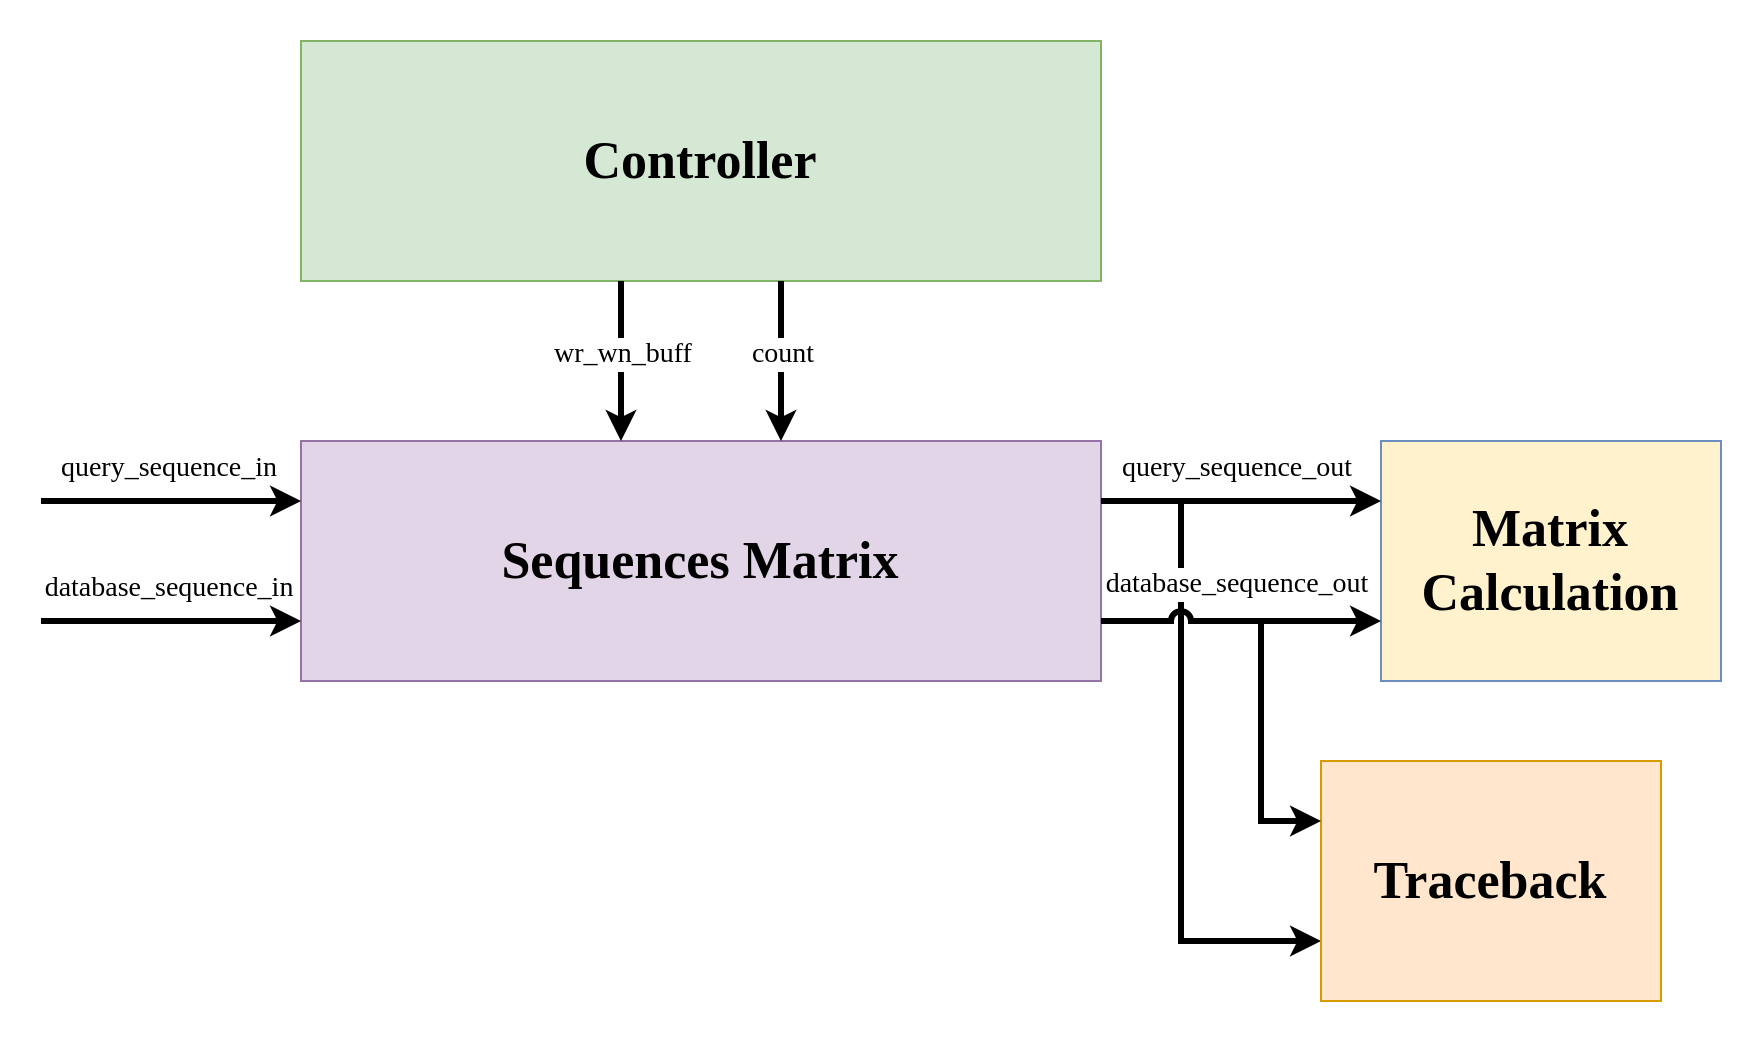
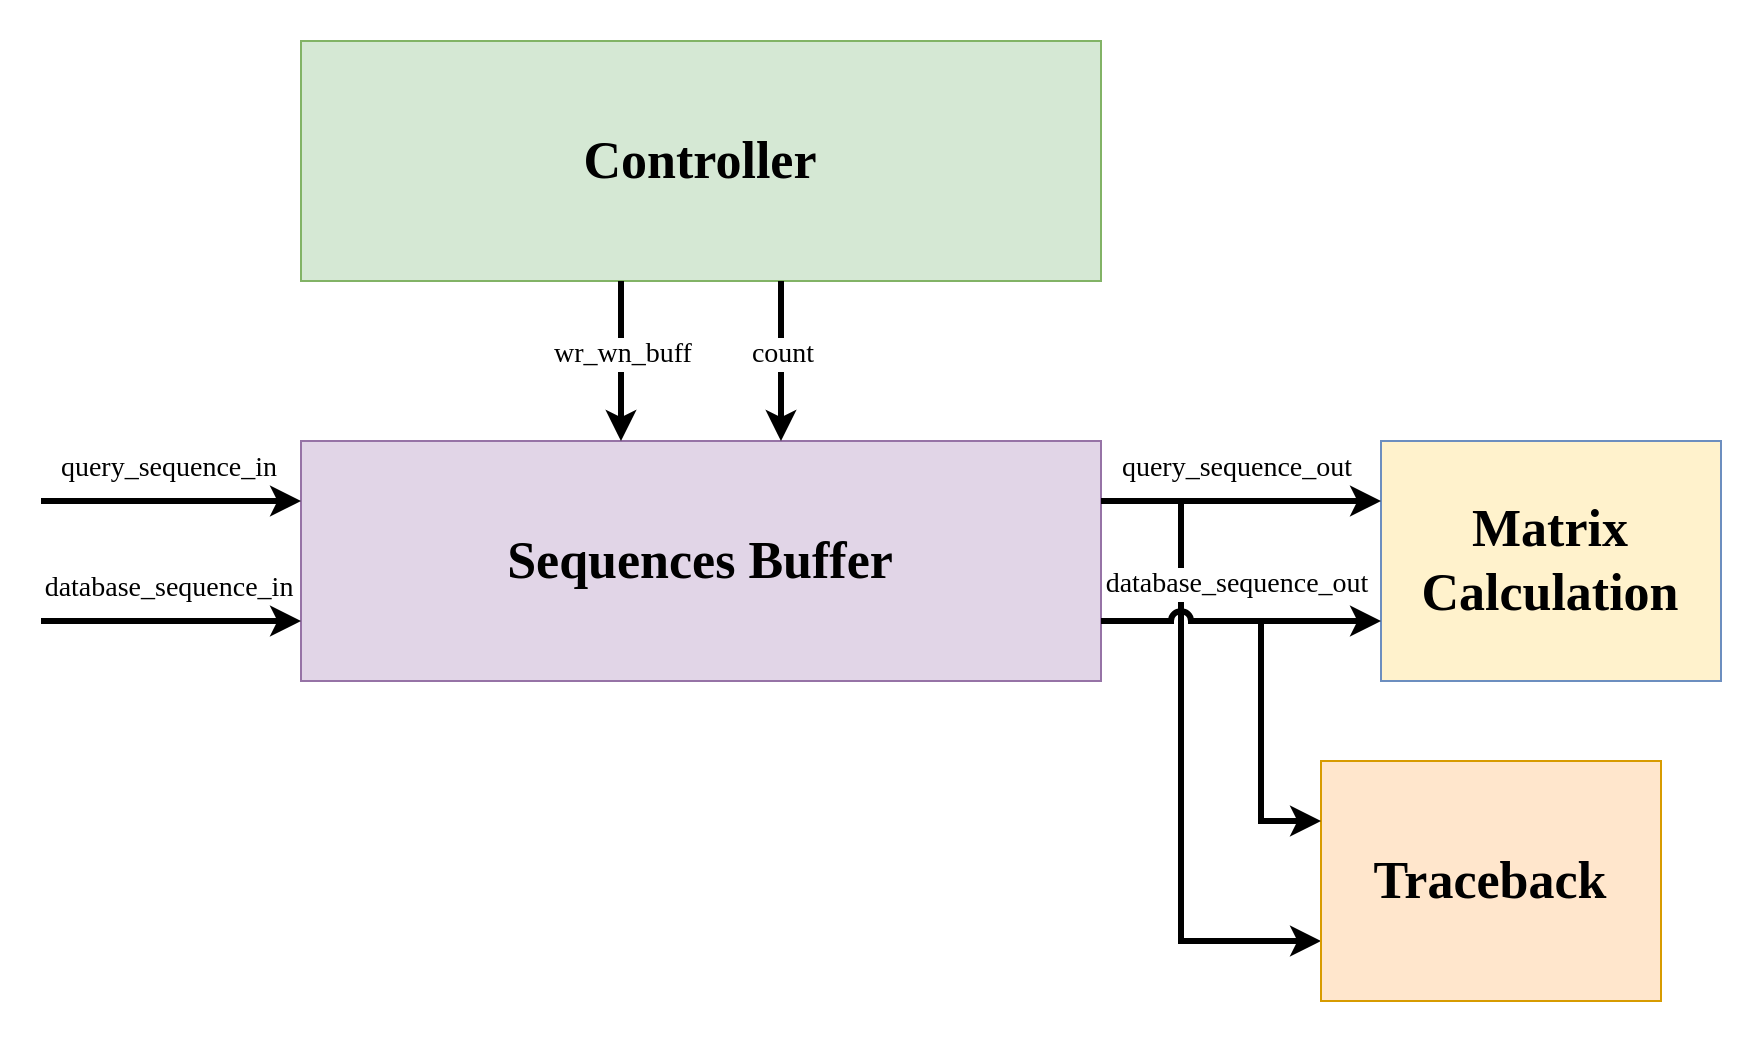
node "Sequences Matrix": label "Sequences Matrix" -> "Sequences Buffer"
